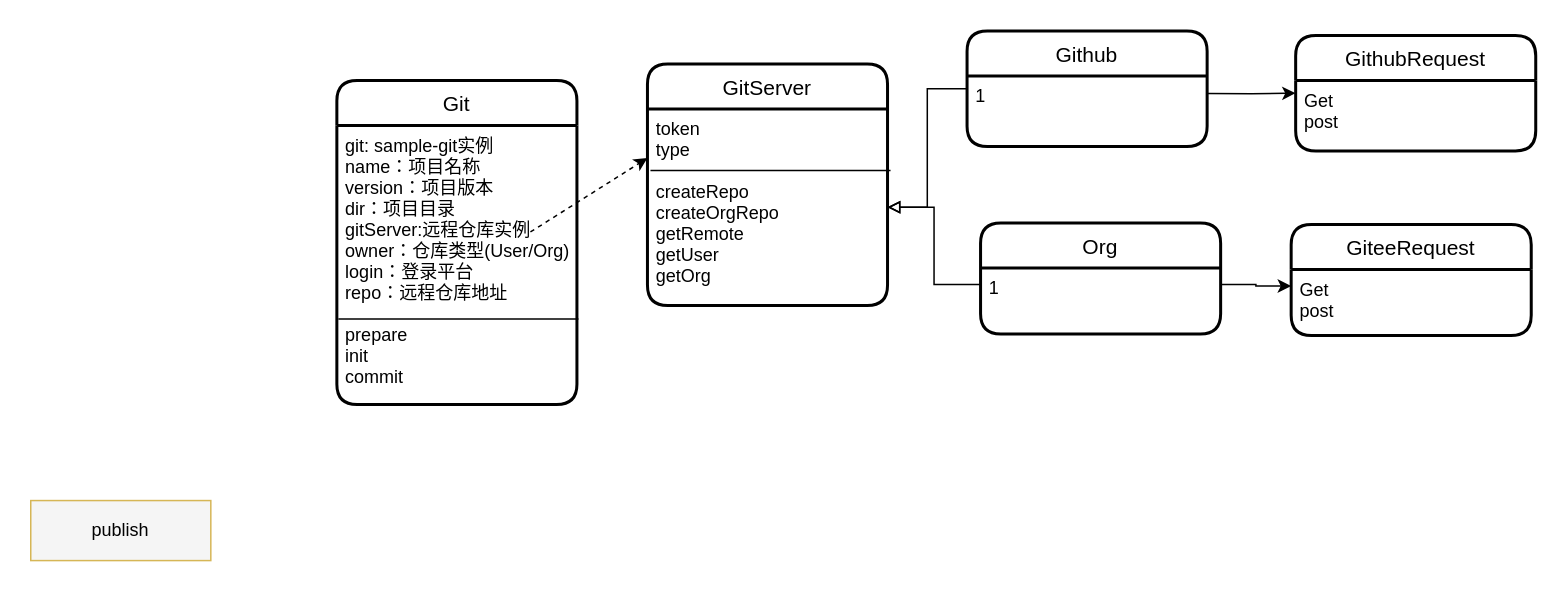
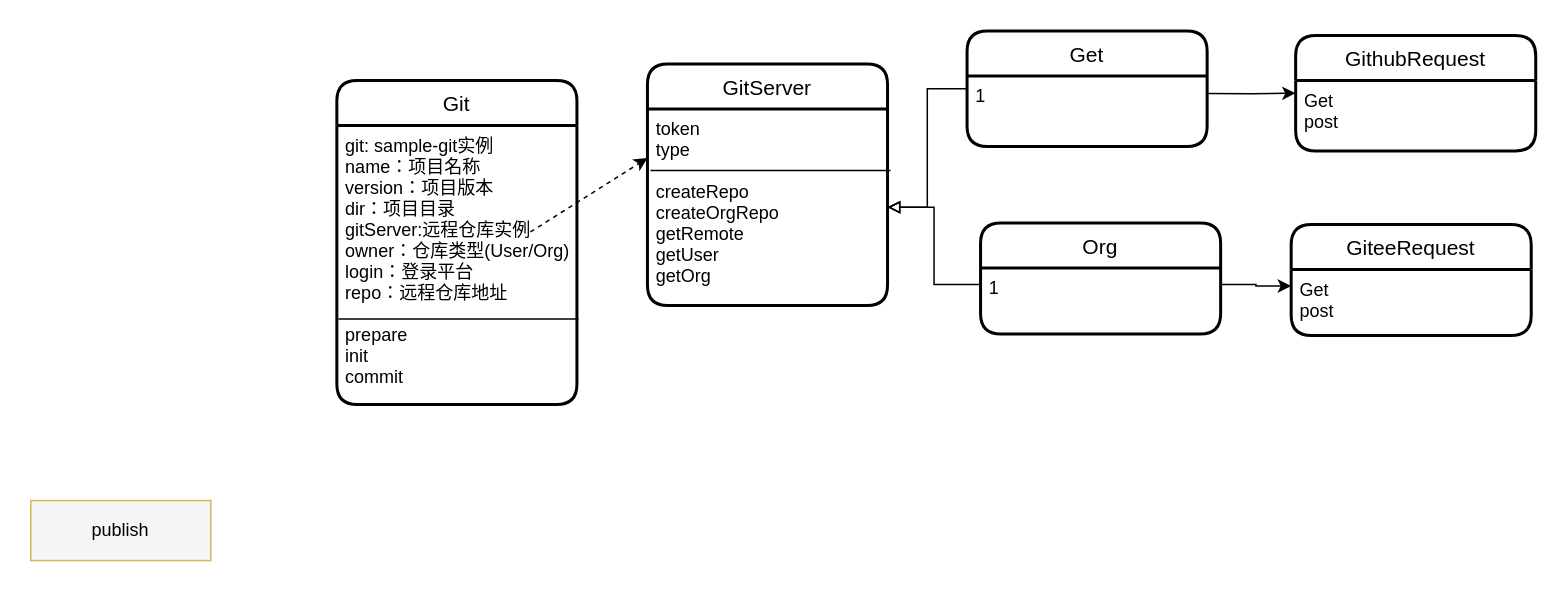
node "Github": label "Github" -> "Get"
